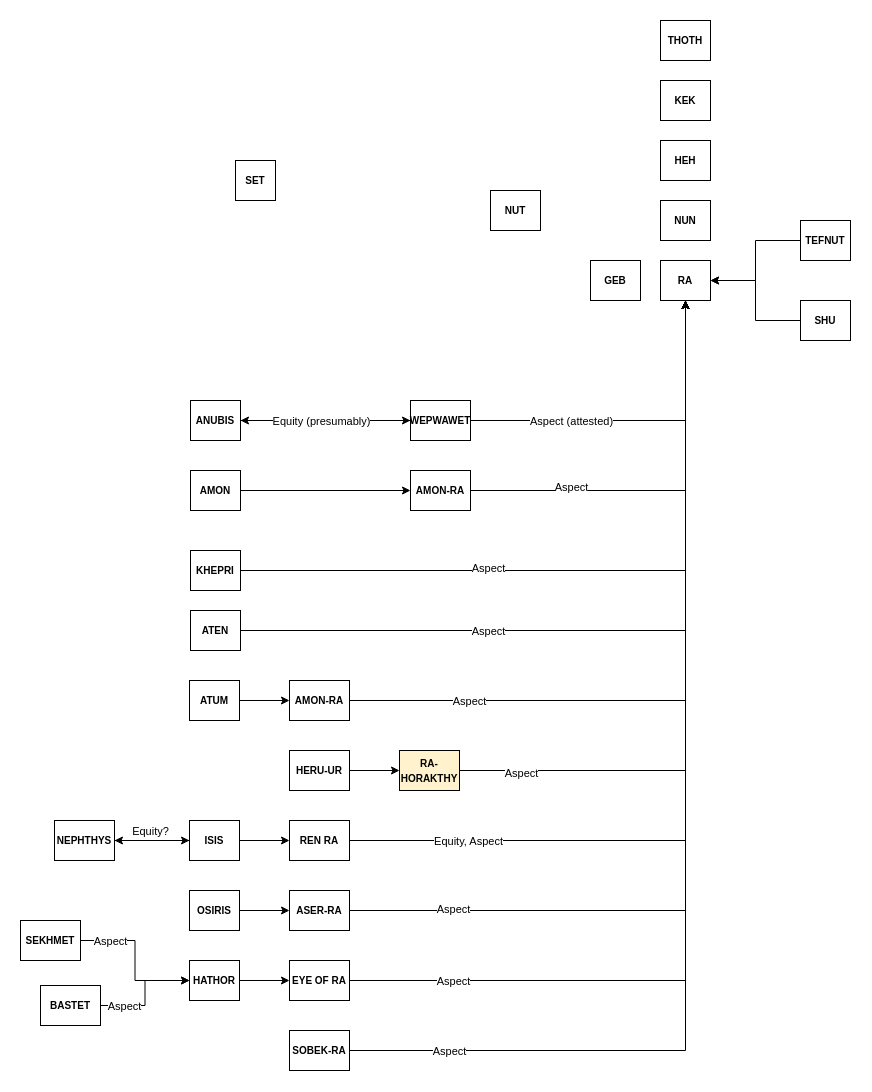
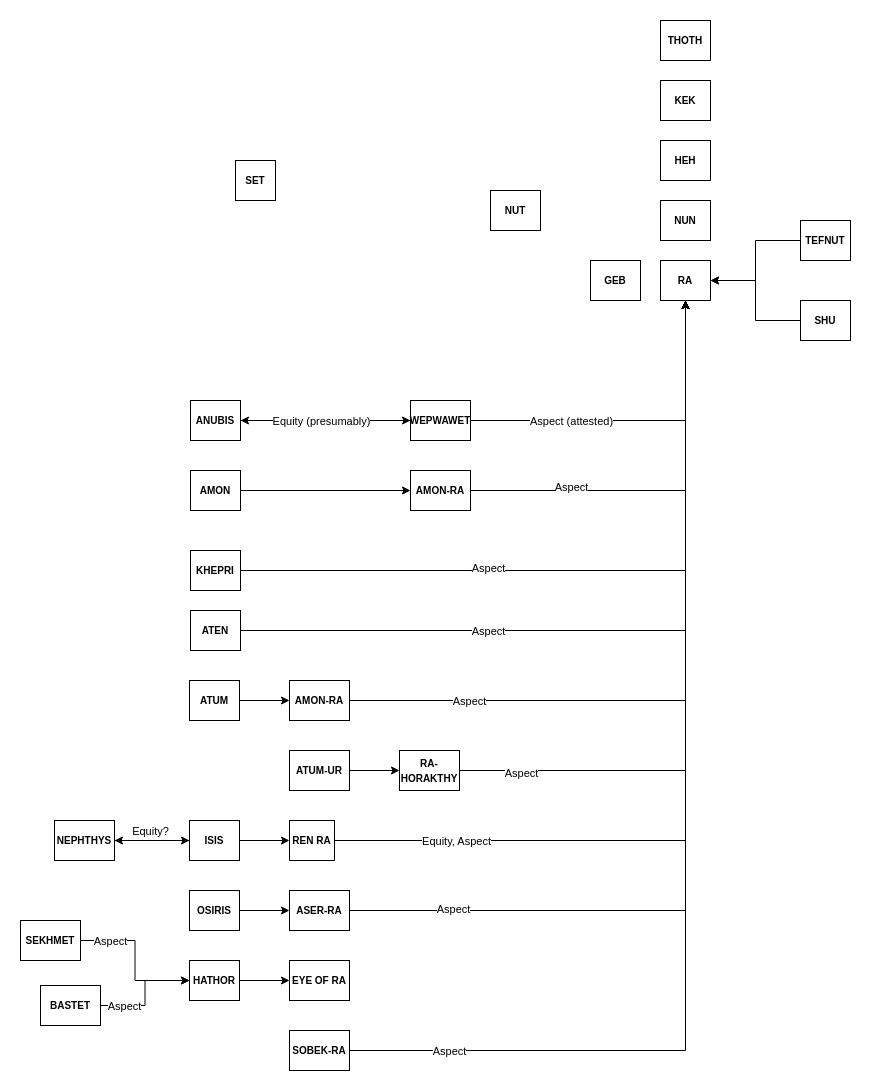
node "HERU-UR": label "HERU-UR" -> "ATUM-UR"
node "RA-HORAKTHY": fillcolor #fff2cc -> #ffffff
node "REN RA": size 60x40 -> 45x40
edge "EYE OF RA" -> "RA": removed, label "Aspect"
